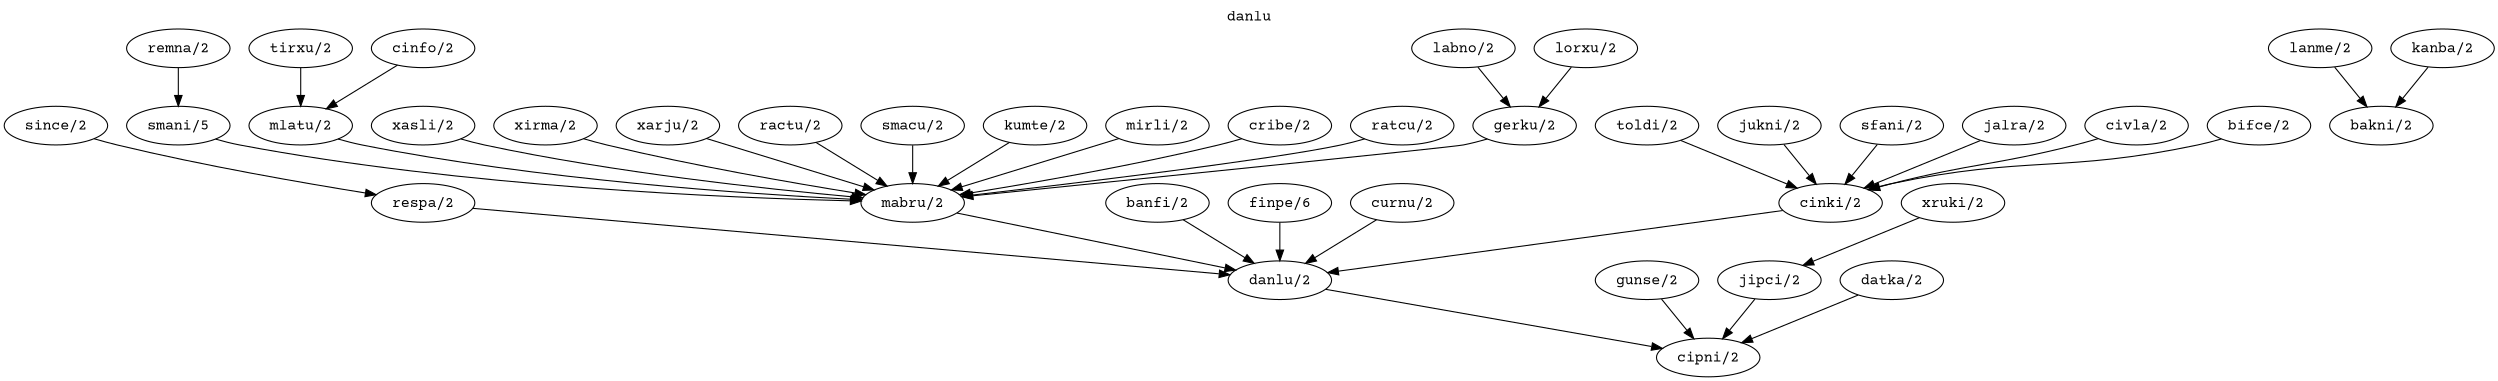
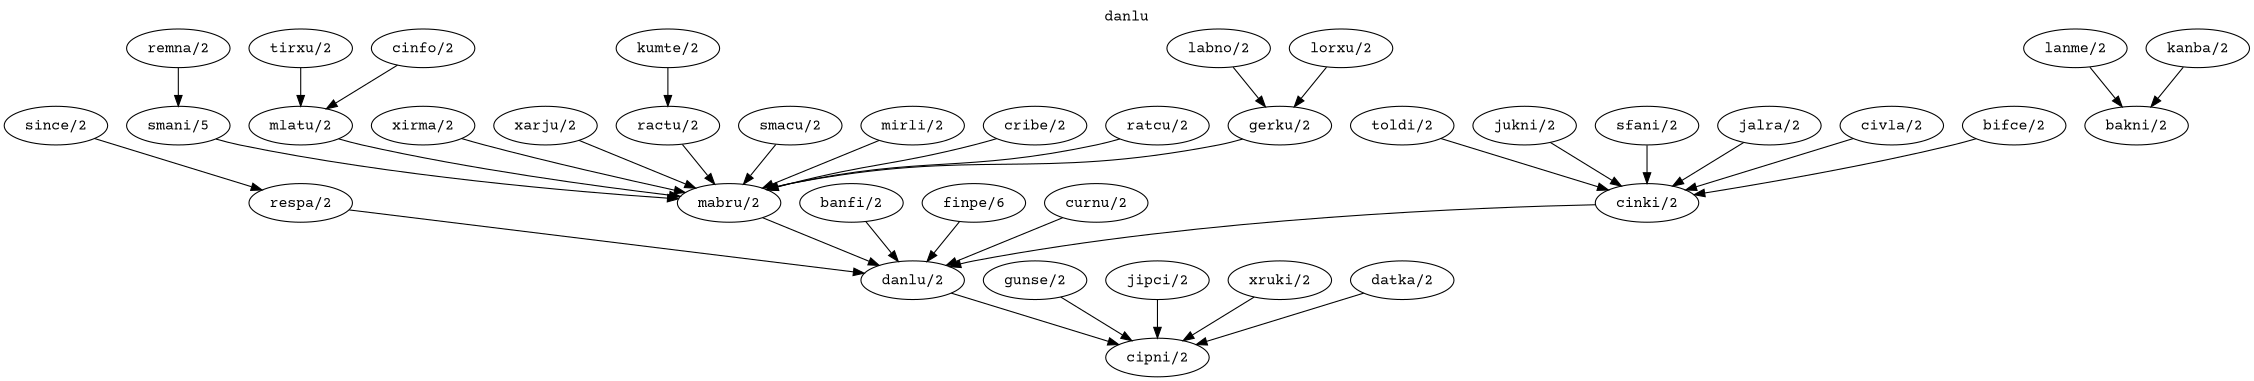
node "xasli/2": removed
edge "kumte/2" -> "mabru/2": now "kumte/2" -> "ractu/2"
edge "xruki/2" -> "jipci/2": now "xruki/2" -> "cipni/2"
